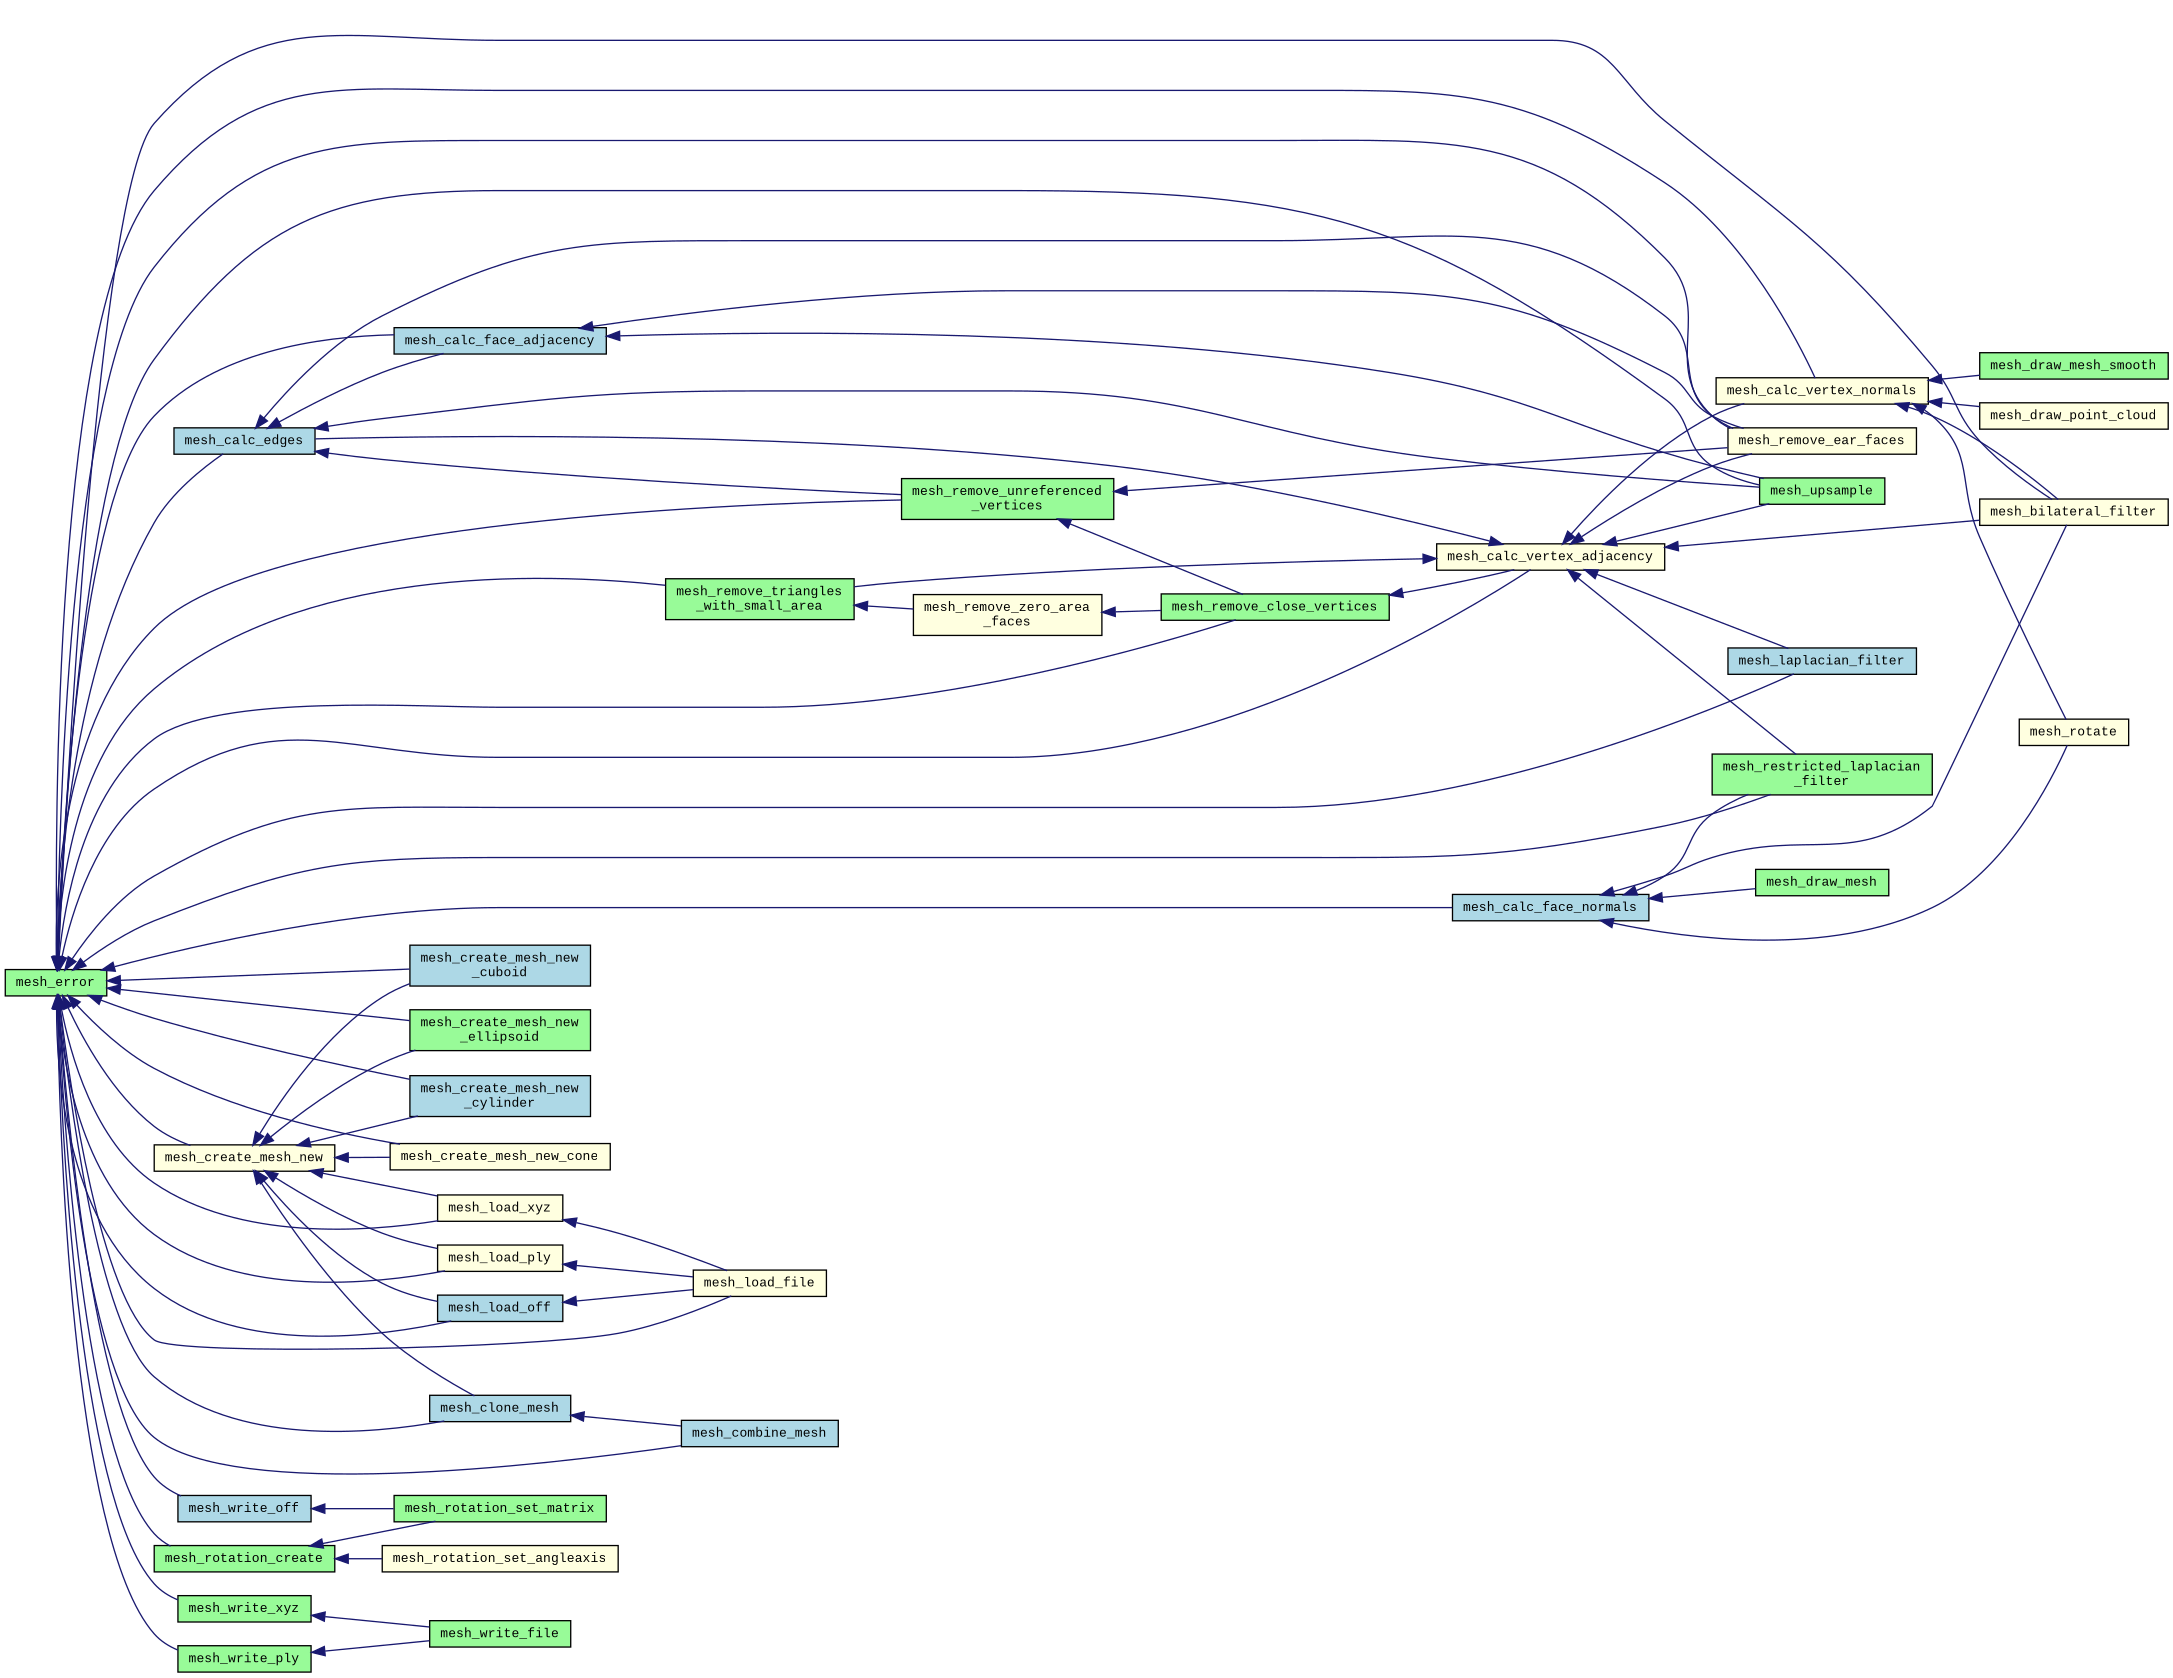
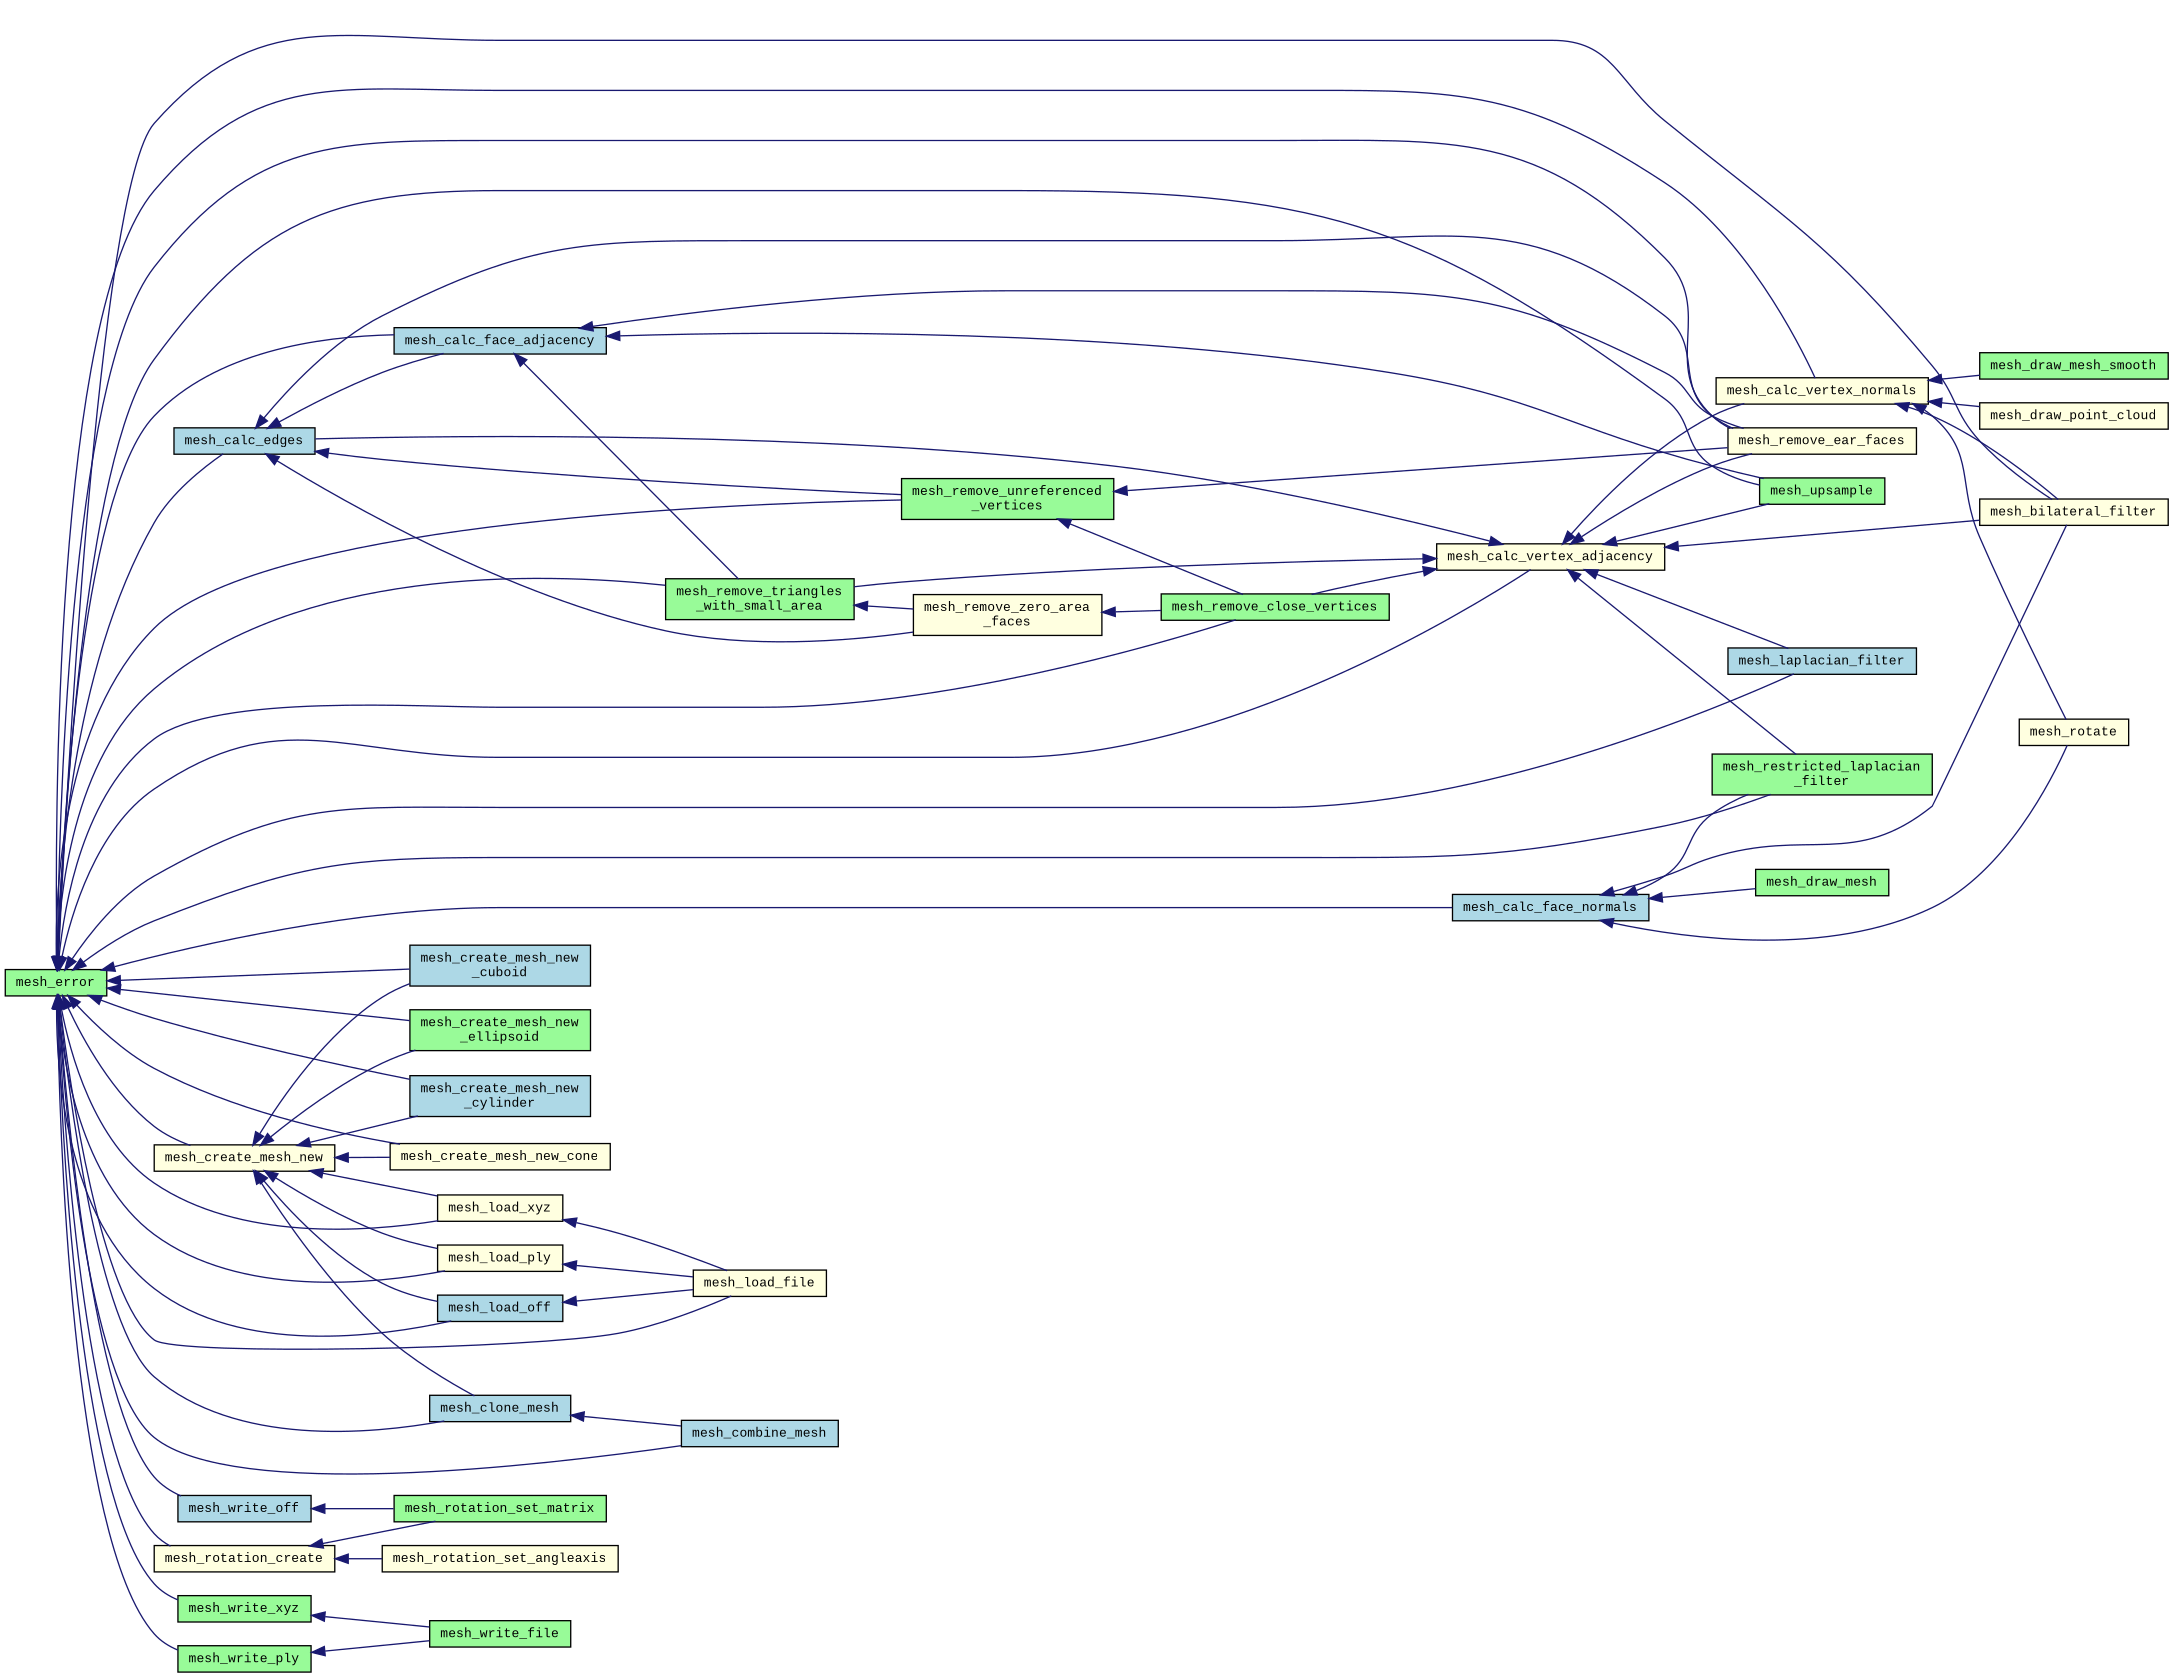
edge "mesh_upsample" -> "mesh_calc_edges": now "mesh_remove_zero_area _faces" -> "mesh_calc_edges"
edge "mesh_remove_triangles _with_small_area" -> "mesh_calc_face_adjacency": added
edge "mesh_calc_vertex_adjacency" -> "mesh_remove_close_vertices": reversed
node "mesh_rotation_create": fillcolor palegreen -> lightyellow
